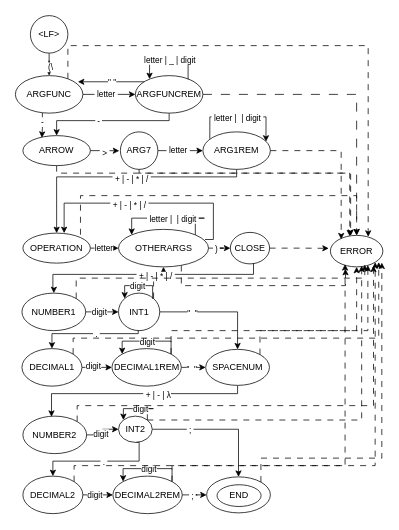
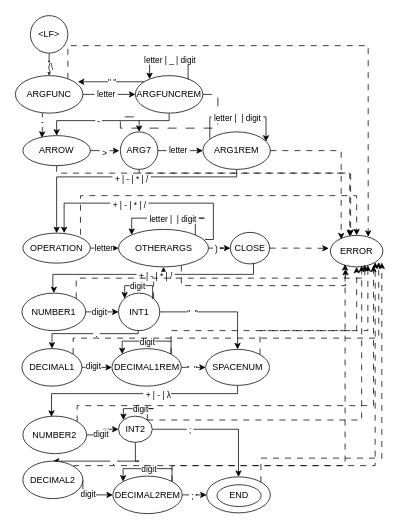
edge "ARGFUNCREM" -> "ERROR": now "ARGFUNCREM" -> "ARG7"
node "DECIMAL2": moved (53, 495) -> (53, 480)
